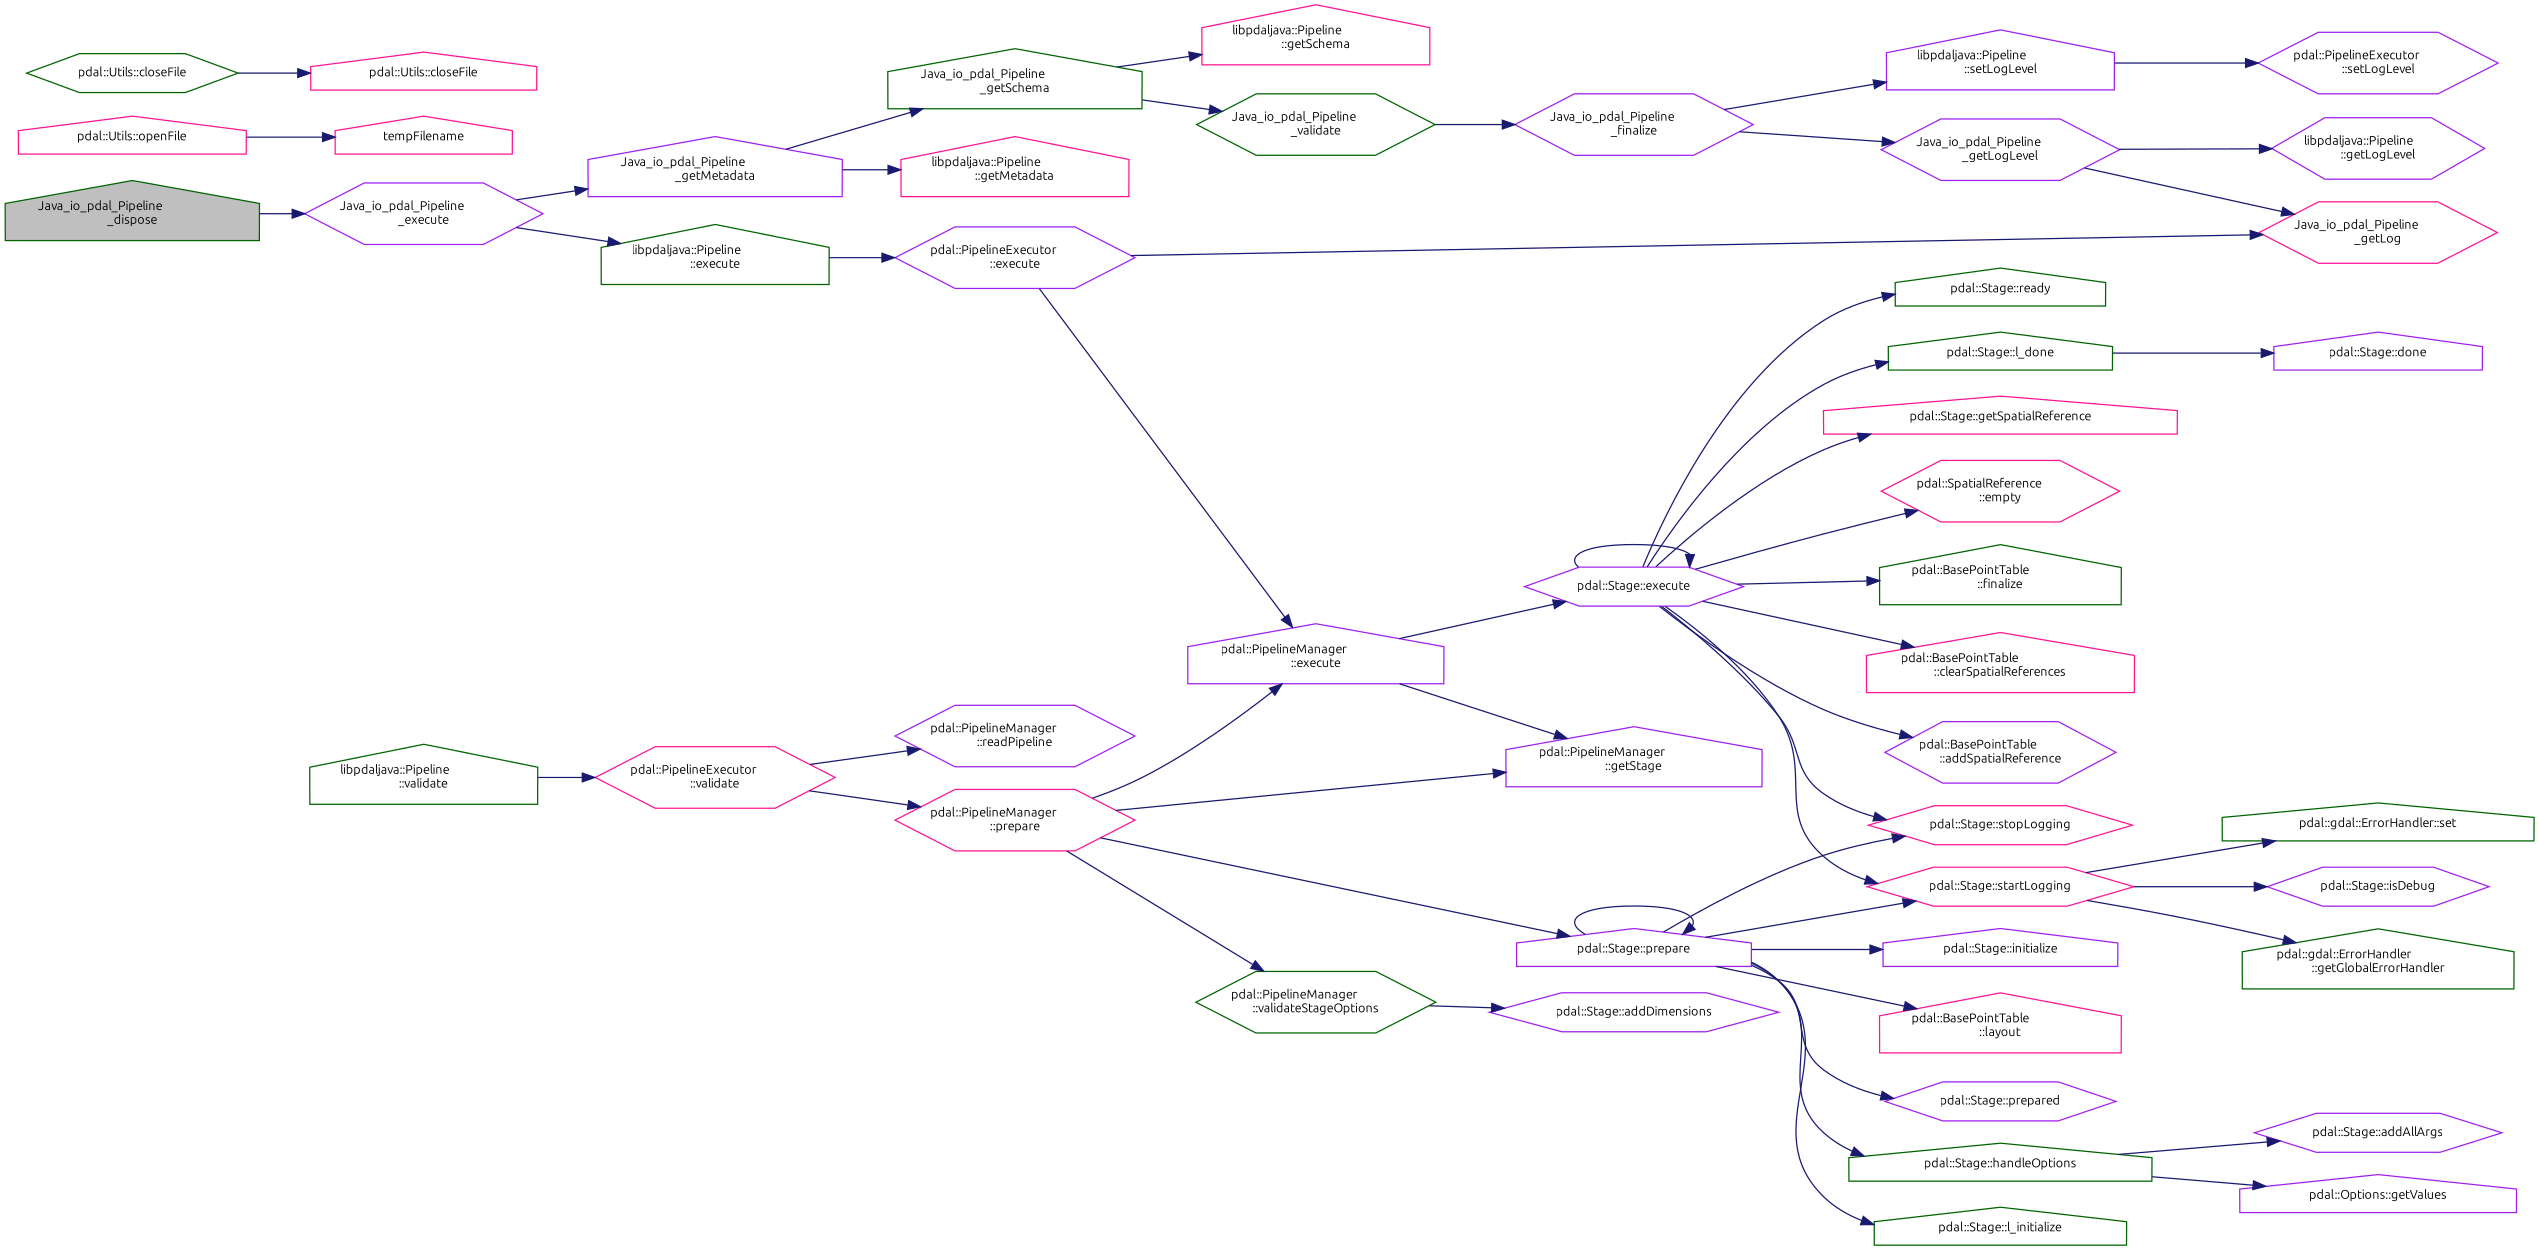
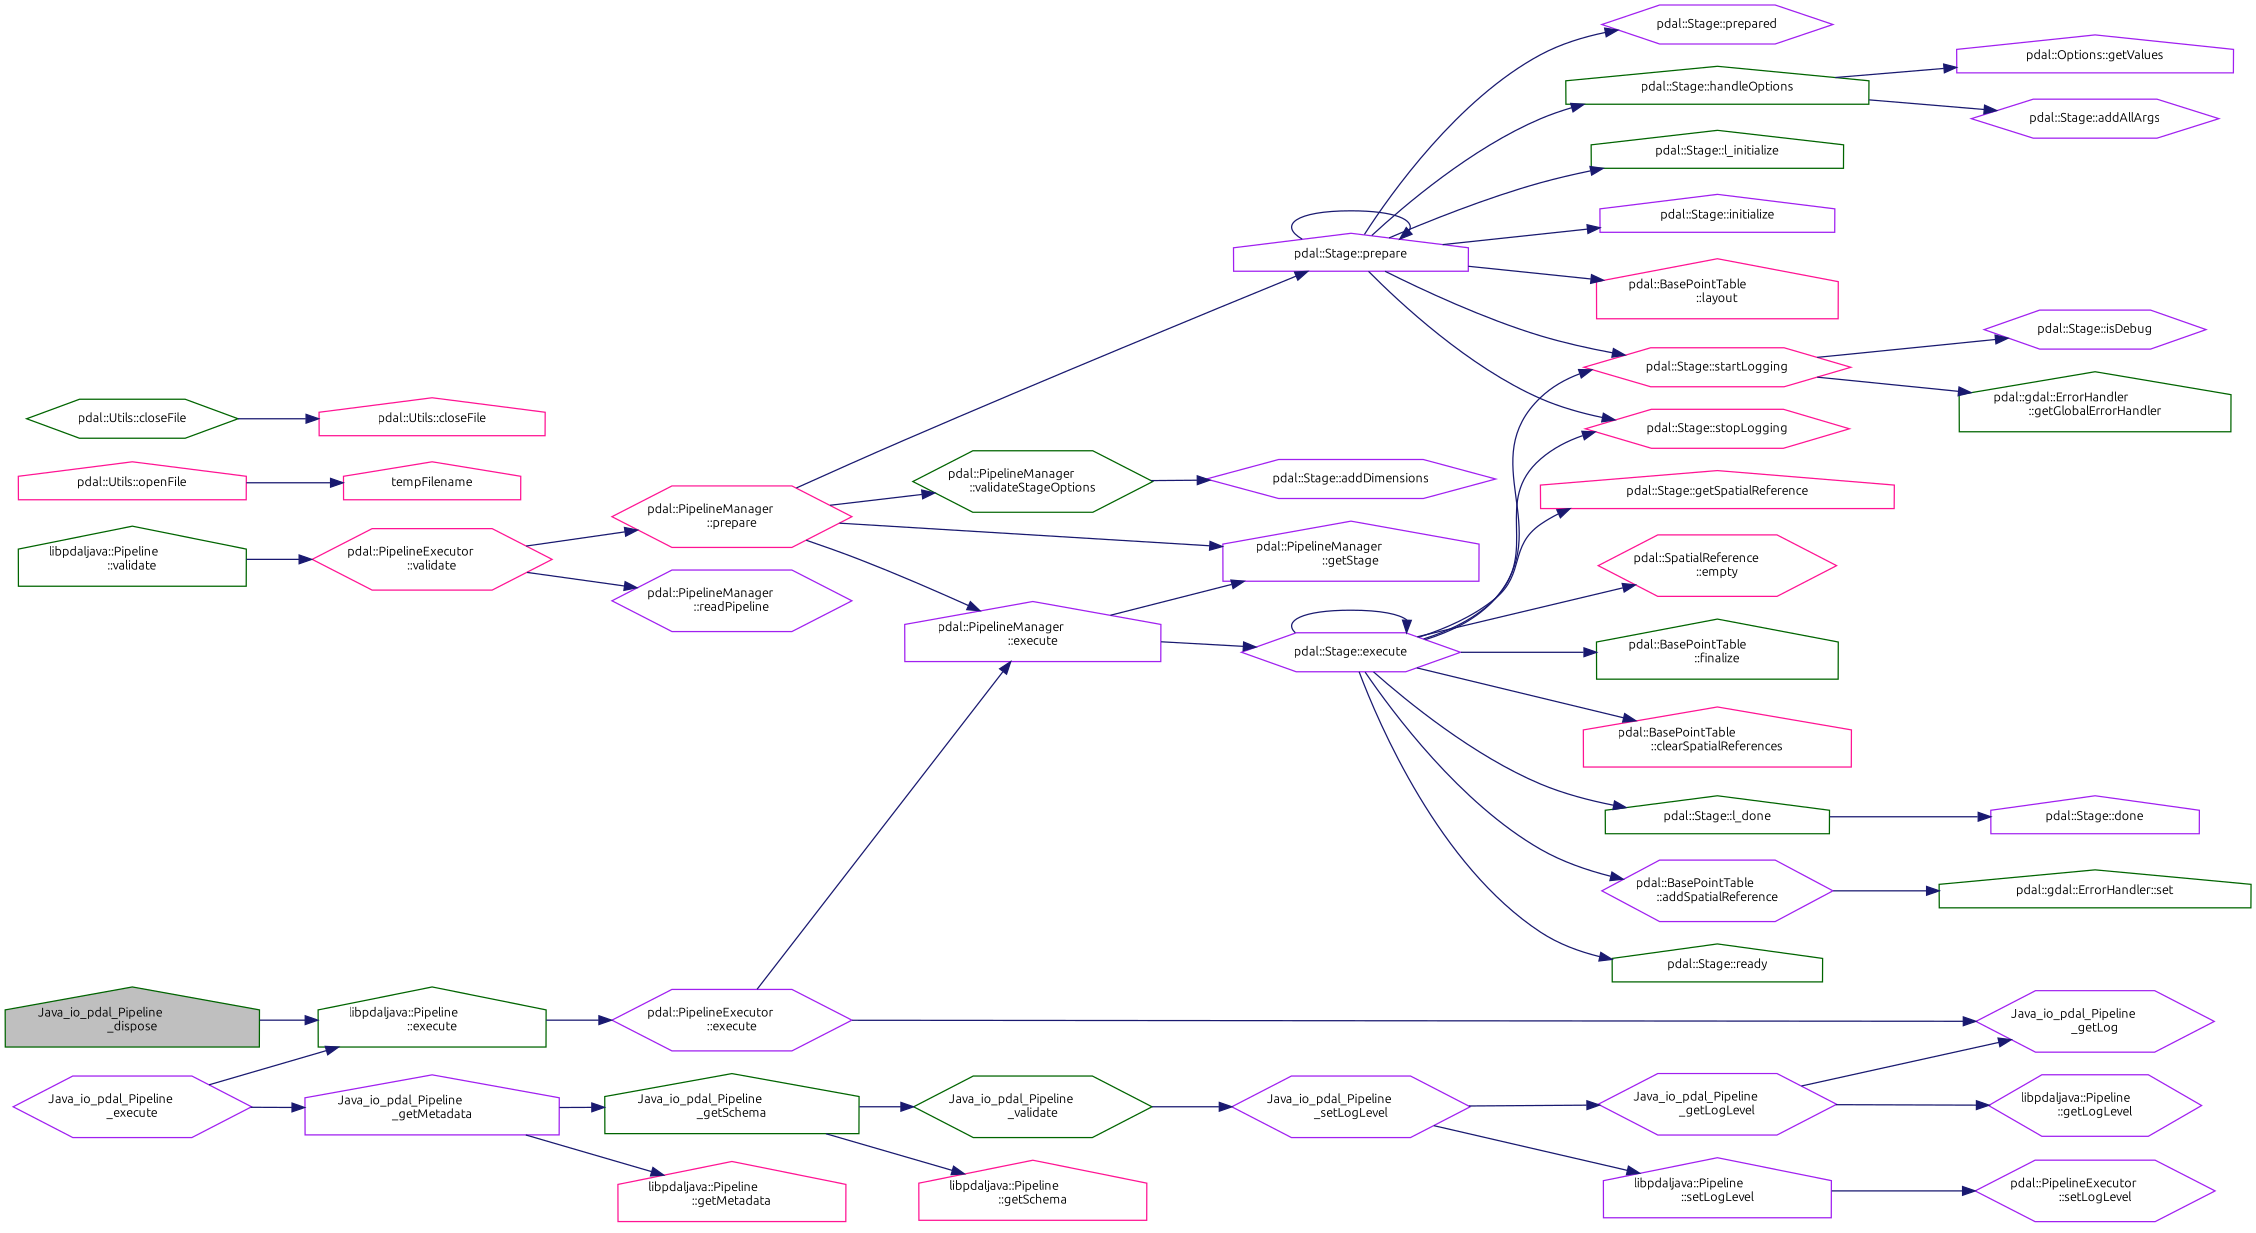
node "Java_io_pdal_Pipeline _finalize": label "Java_io_pdal_Pipeline _finalize" -> "Java_io_pdal_Pipeline _setLogLevel"
edge "Java_io_pdal_Pipeline _dispose" -> "Java_io_pdal_Pipeline _execute": now "Java_io_pdal_Pipeline _dispose" -> "libpdaljava::Pipeline ::execute"
node "Java_io_pdal_Pipeline _getLog": color deeppink -> purple
edge "pdal::Stage::startLogging" -> "pdal::gdal::ErrorHandler::set": now "pdal::BasePointTable ::addSpatialReference" -> "pdal::gdal::ErrorHandler::set"
